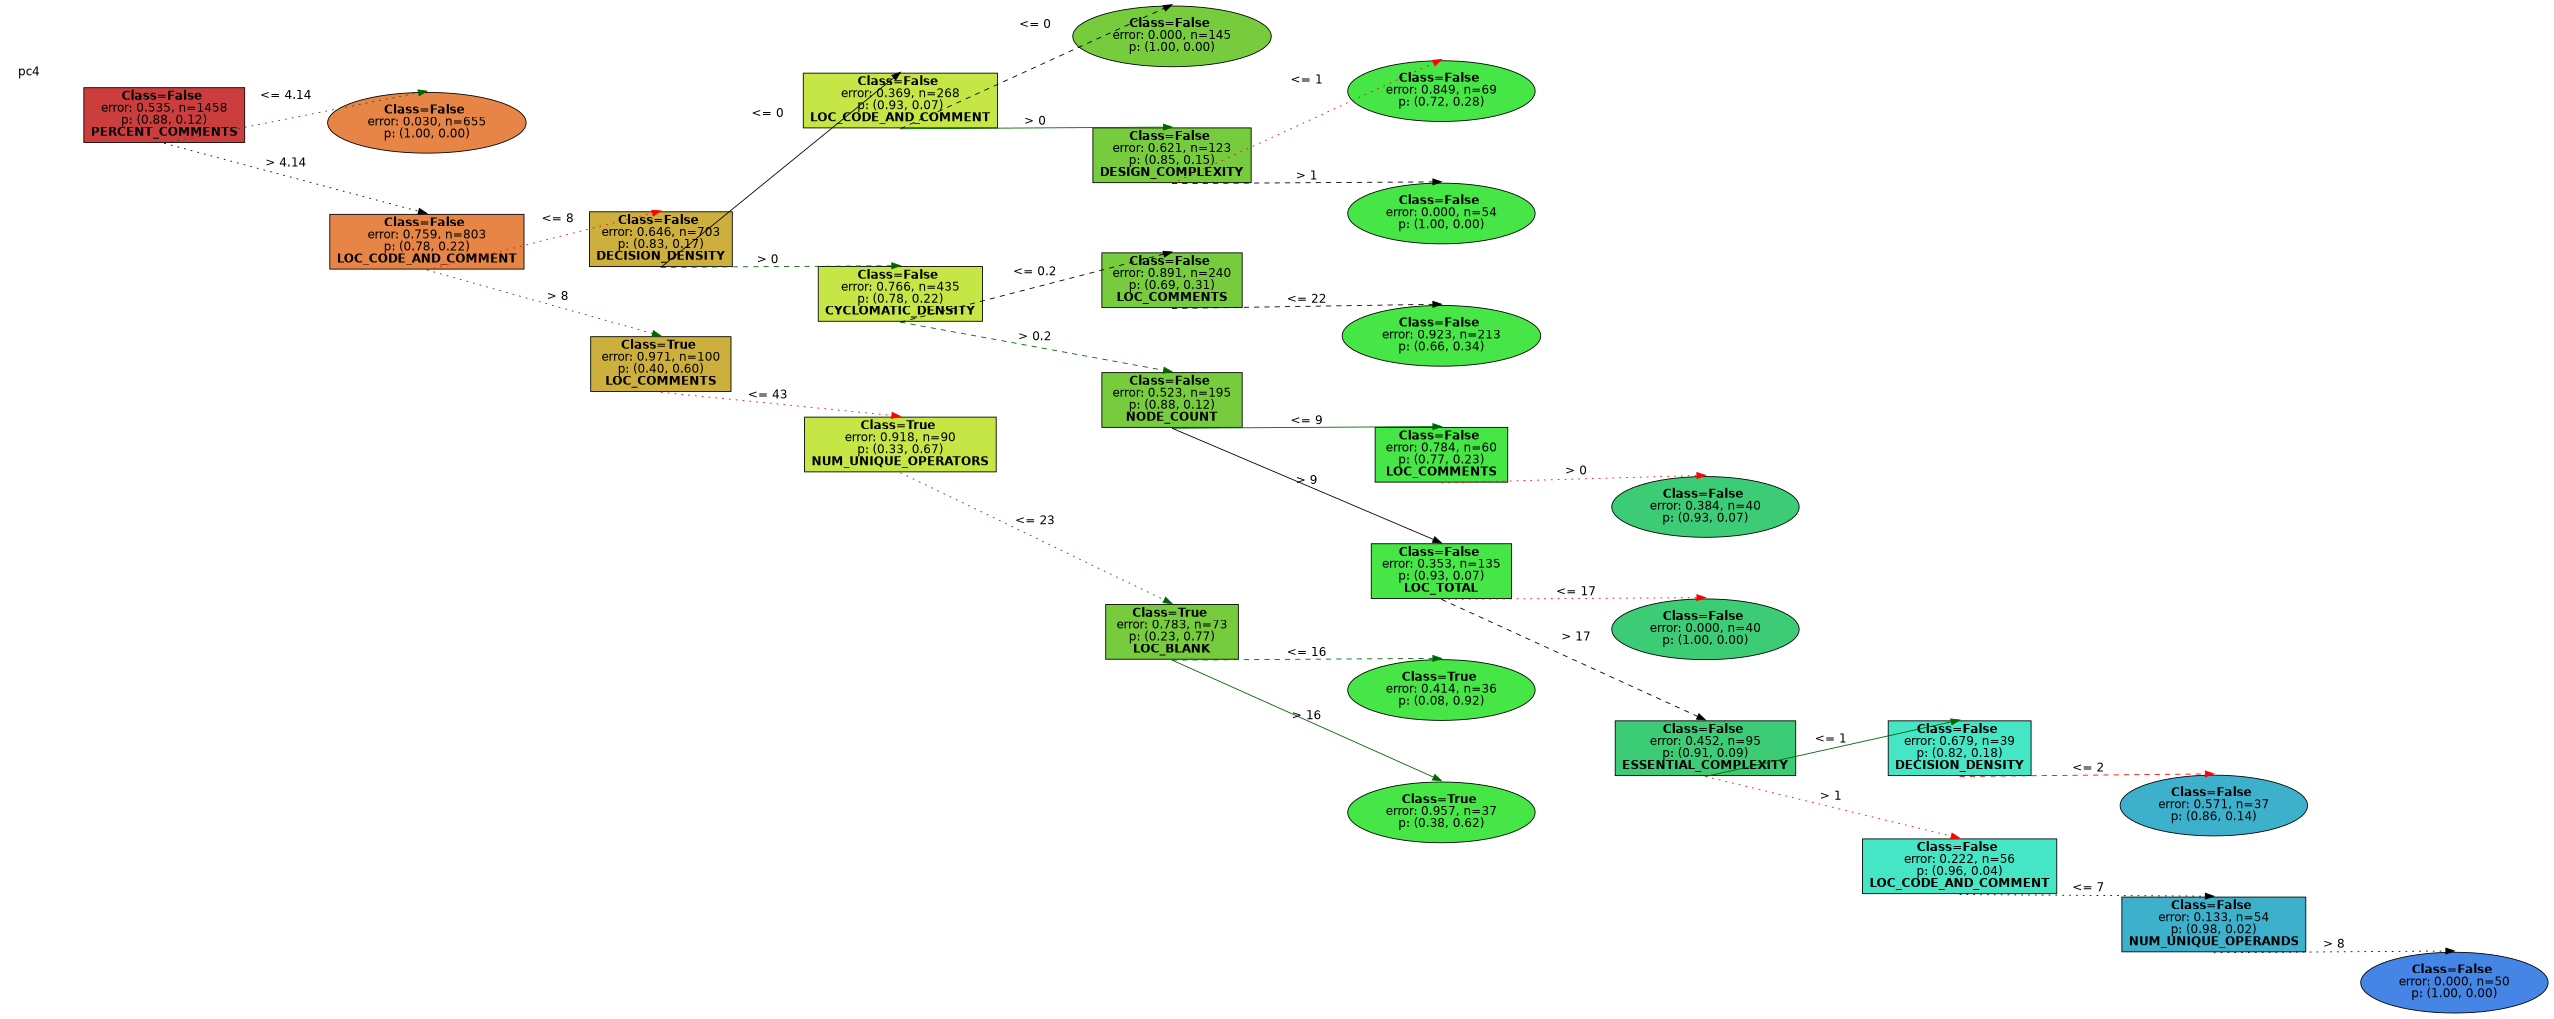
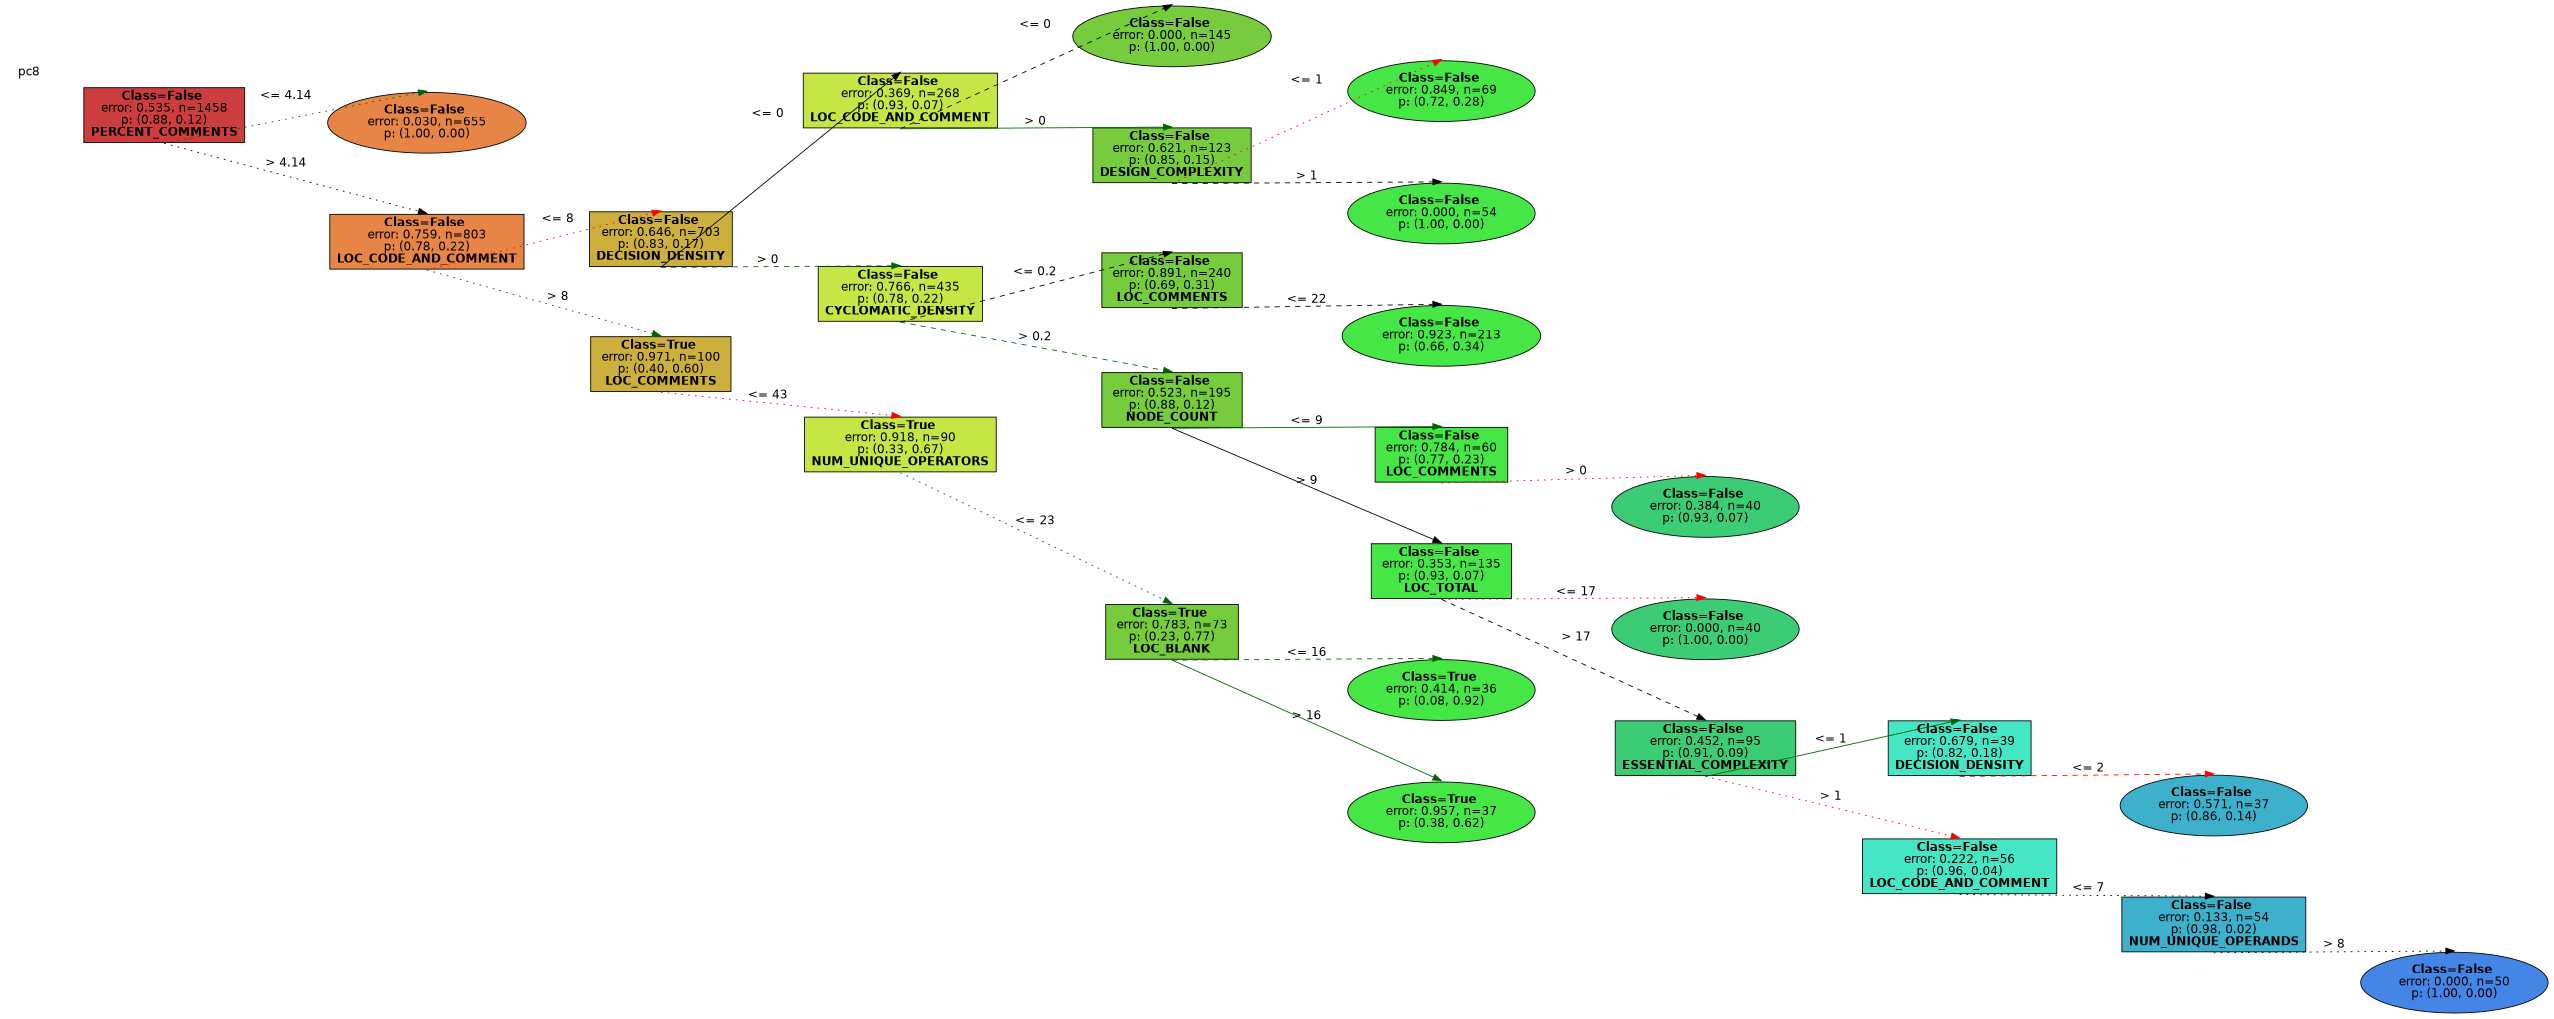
node "pc4": label "pc4" -> "pc8"
